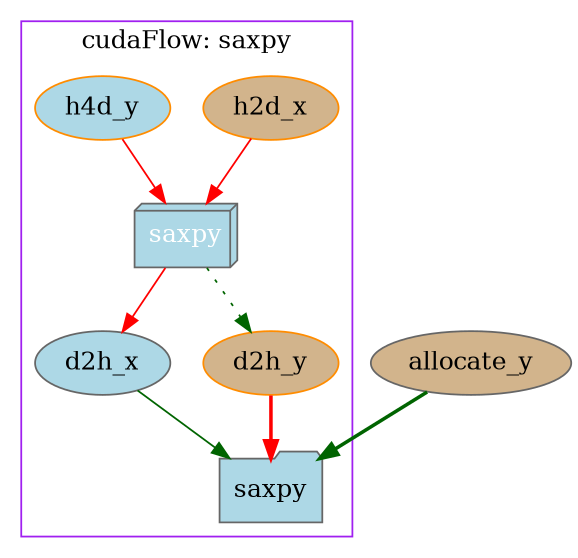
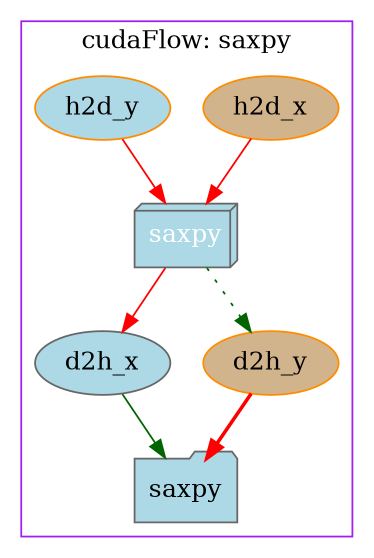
node "h4d_y": label "h4d_y" -> "h2d_y"
node "allocate_y": removed
